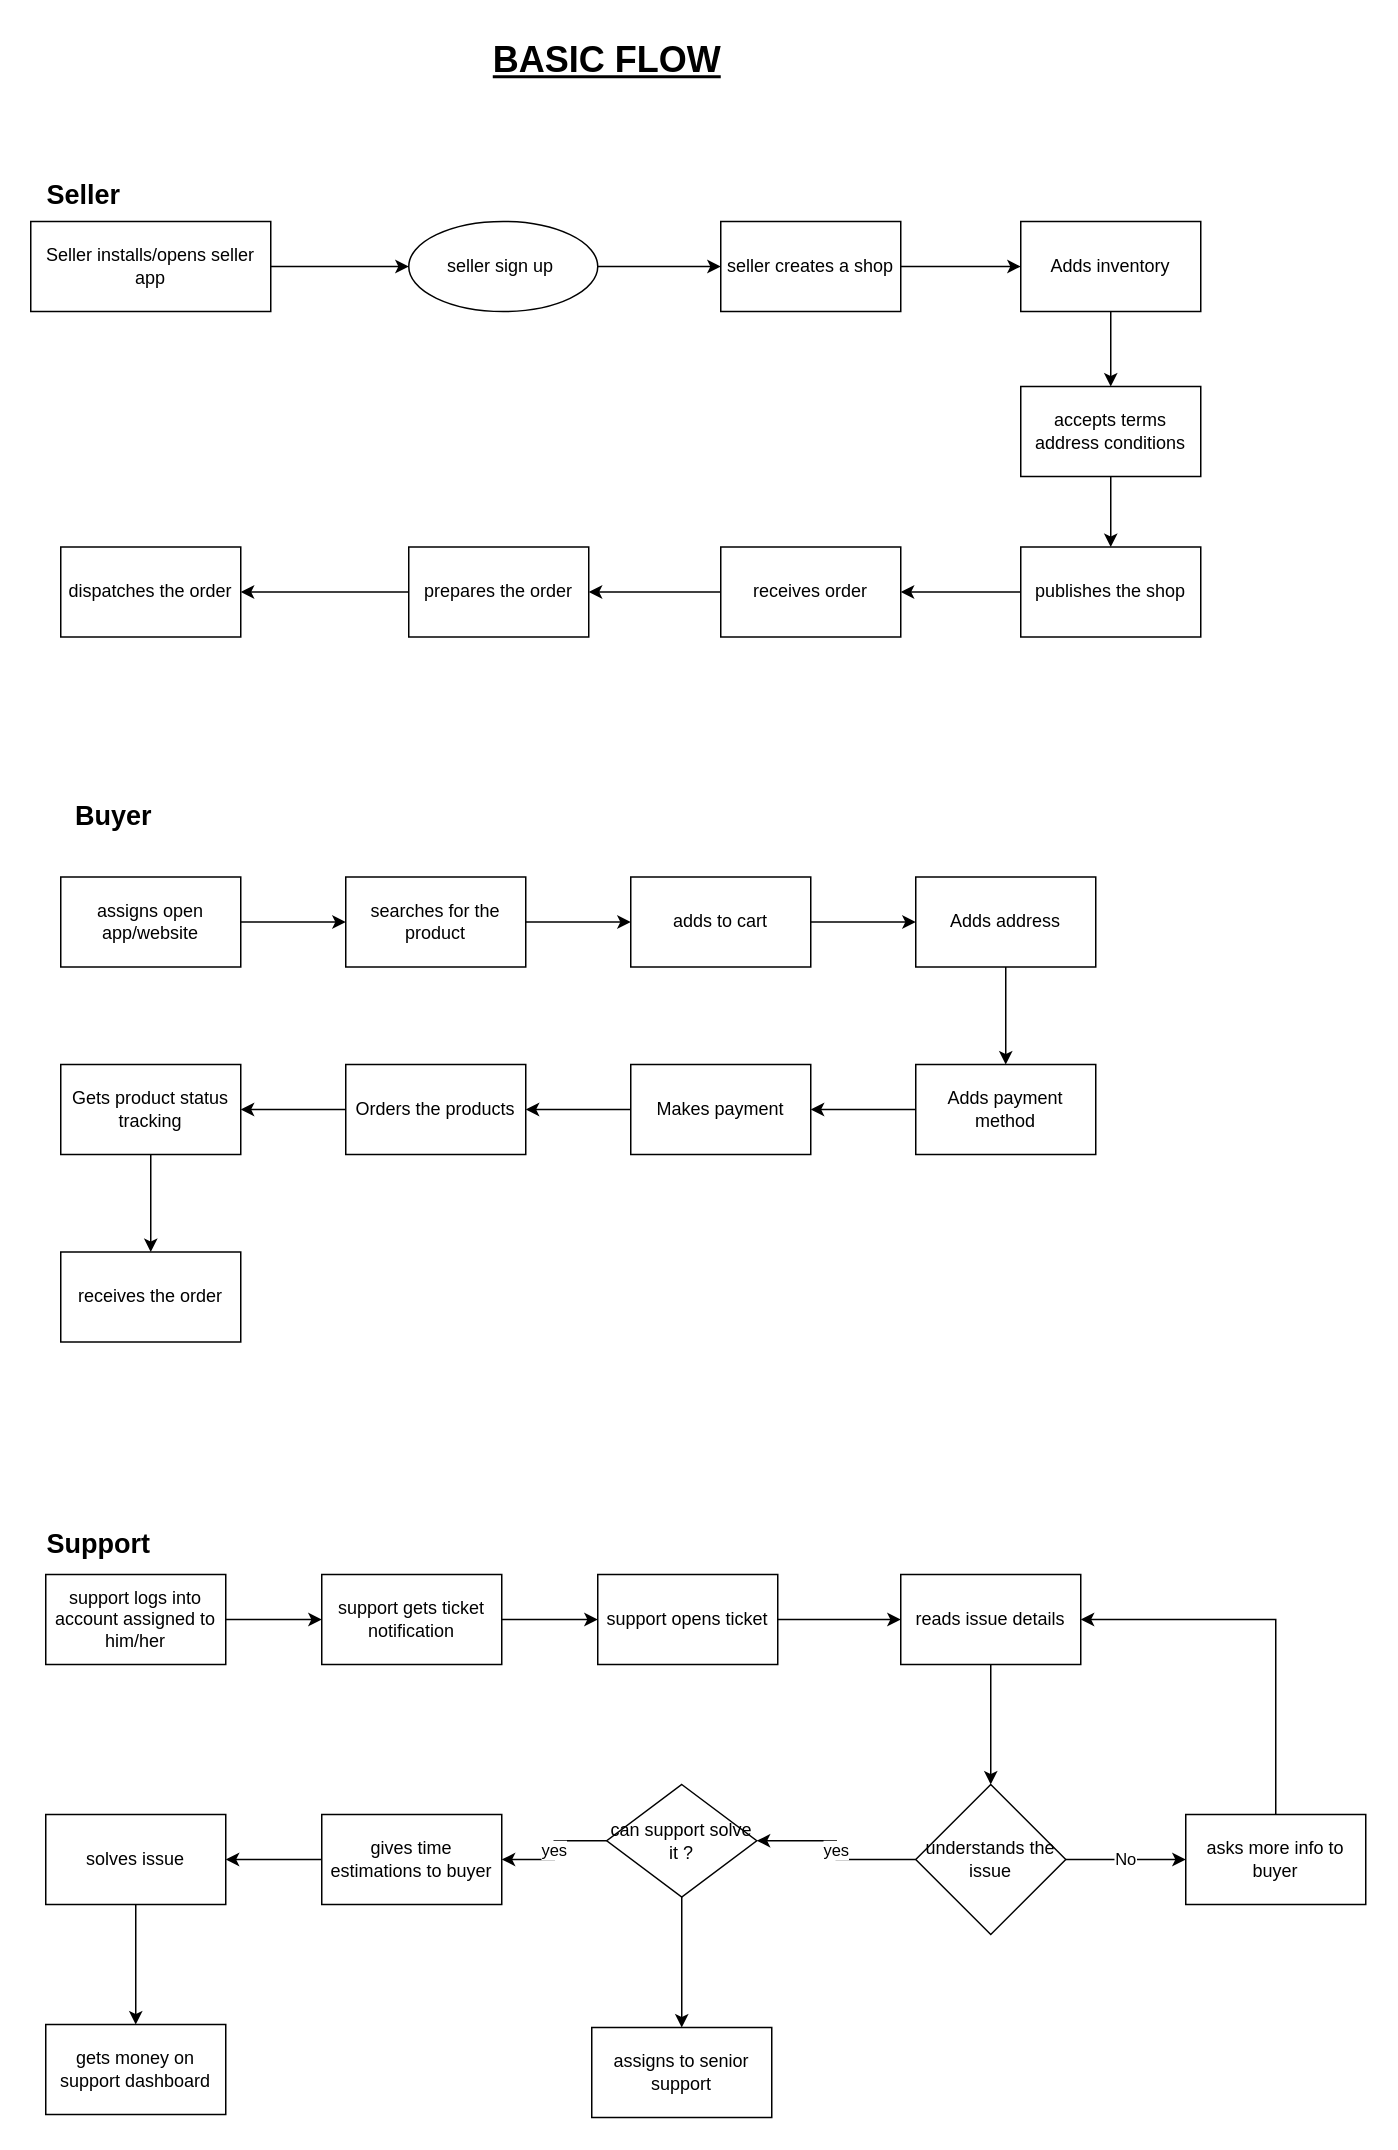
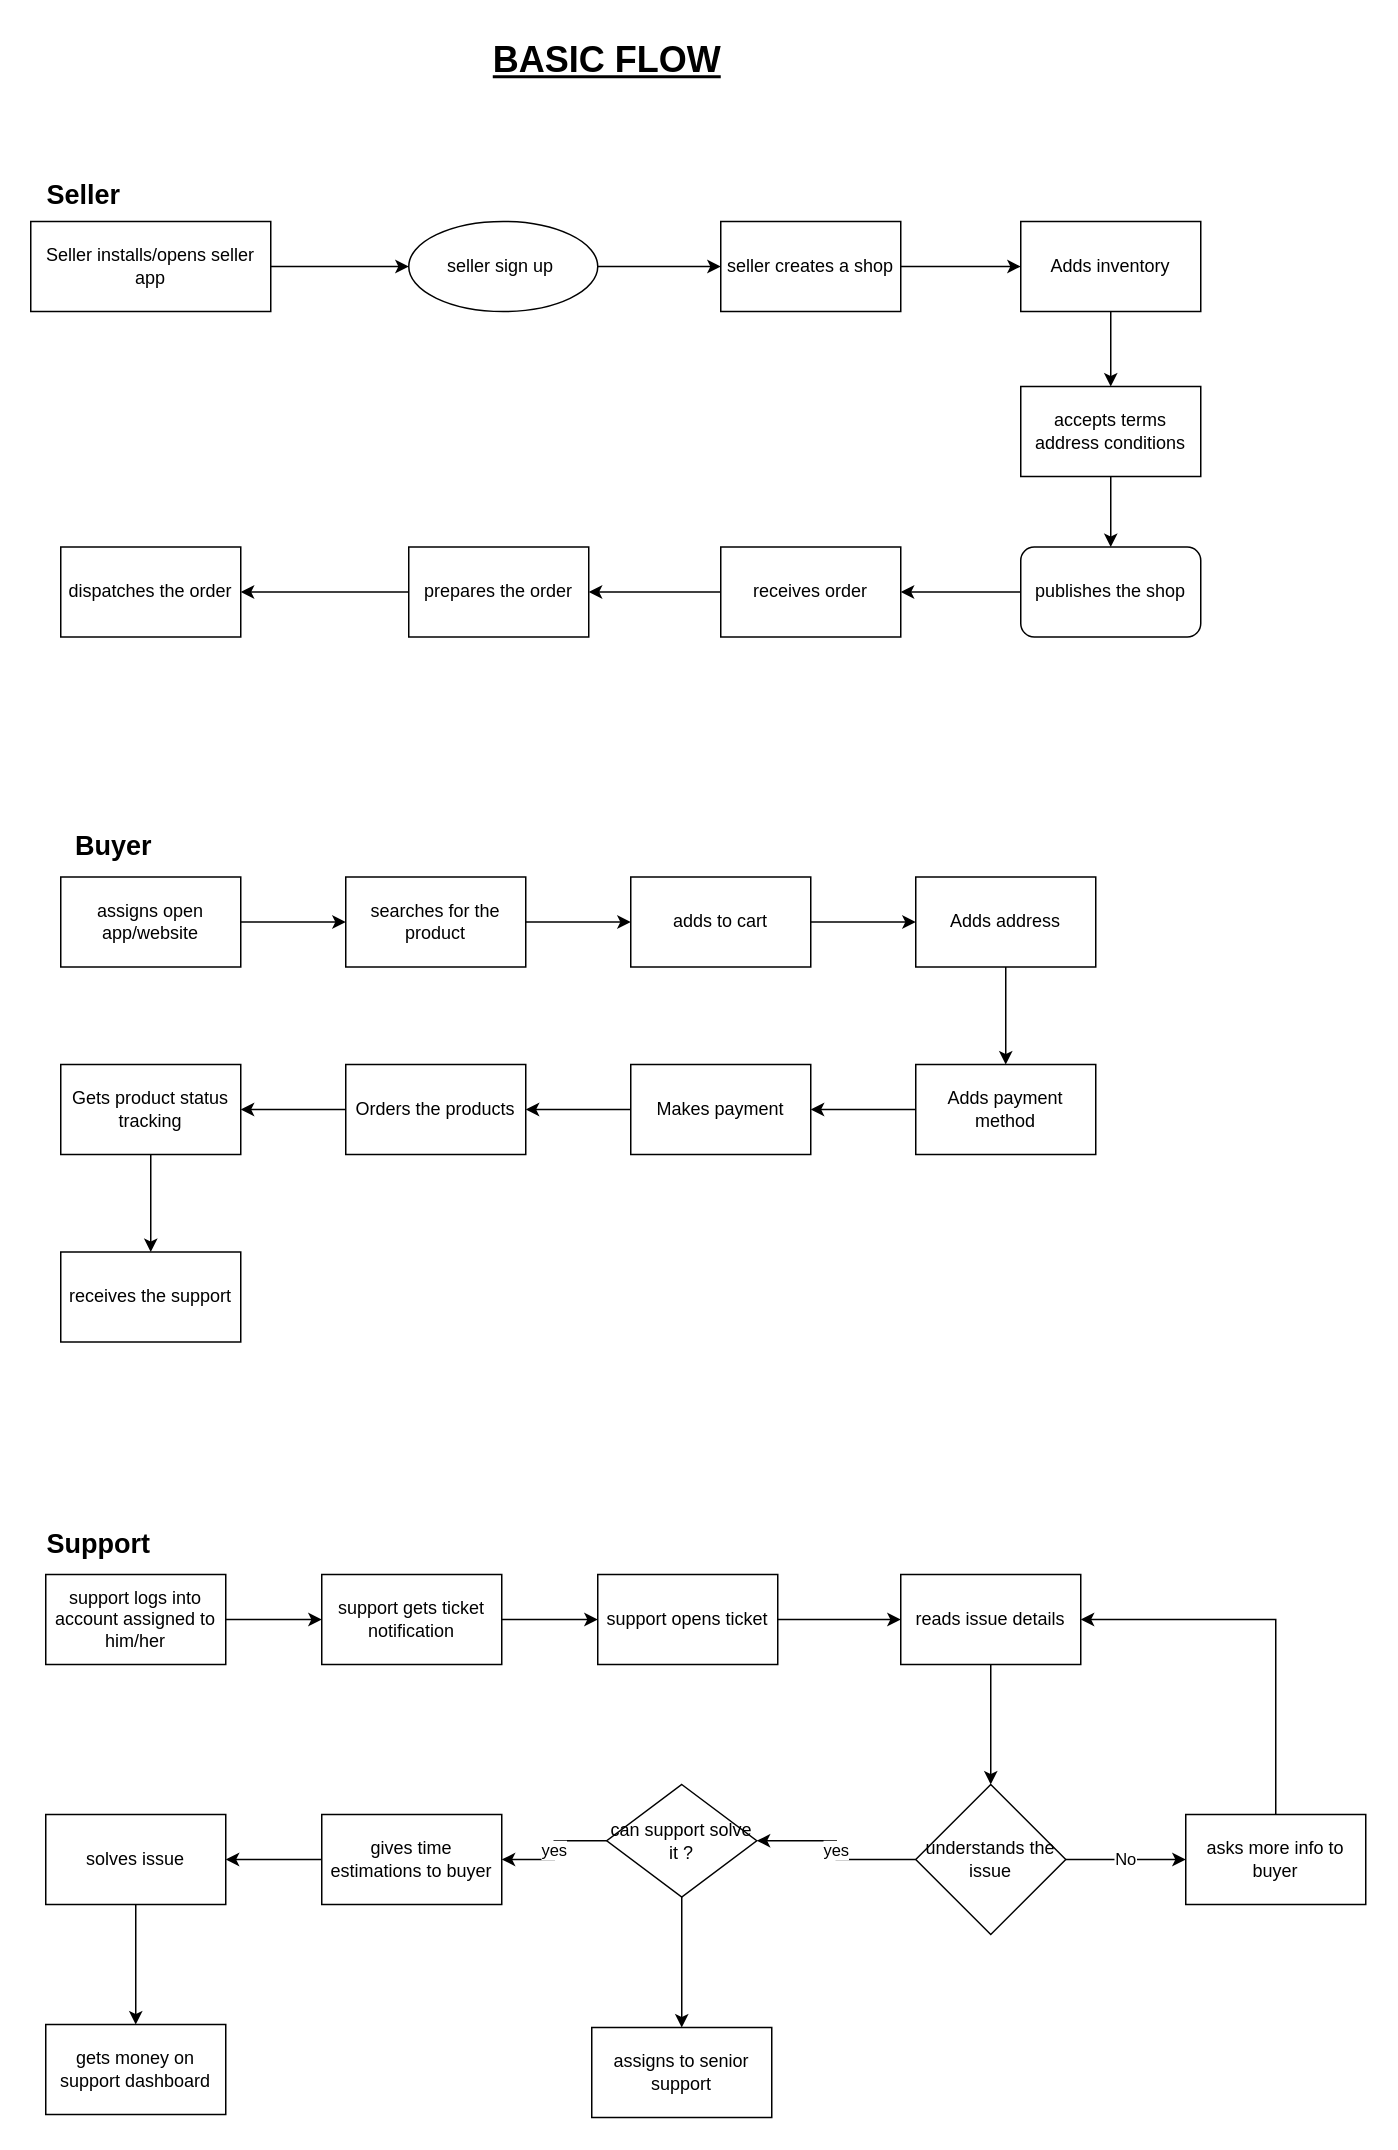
node "publishes the shop": shape rectangle -> rounded rectangle
node "Buyer": moved (113, 817) -> (113, 847)
node "receives the order": label "receives the order" -> "receives the support"
